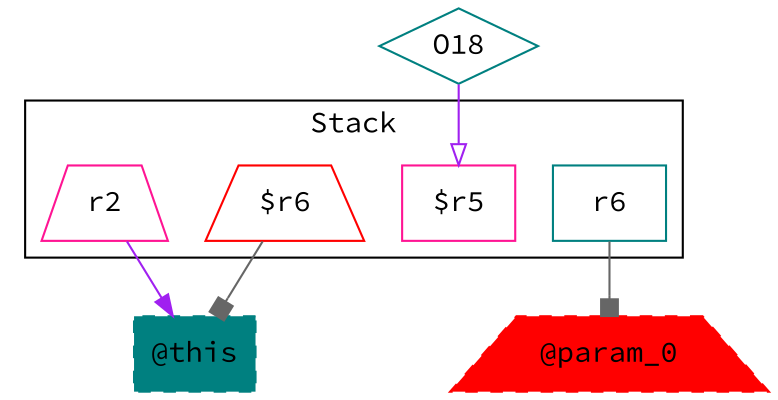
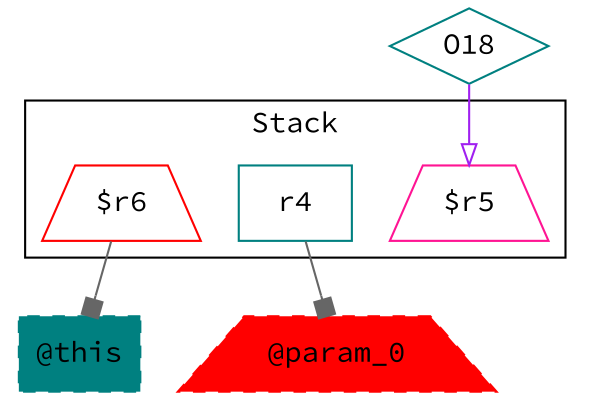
node "r2": removed
node "$r5": shape box -> trapezium
node "r6": label "r6" -> "r4"
